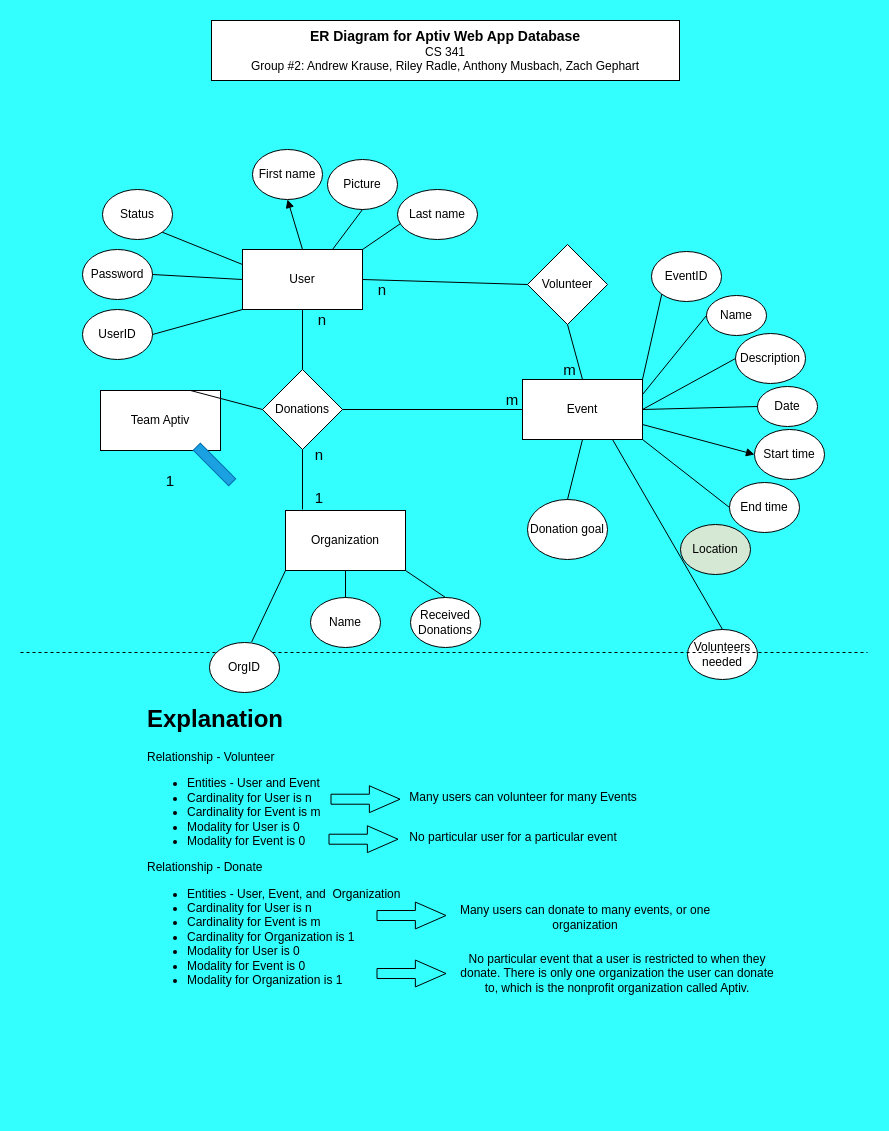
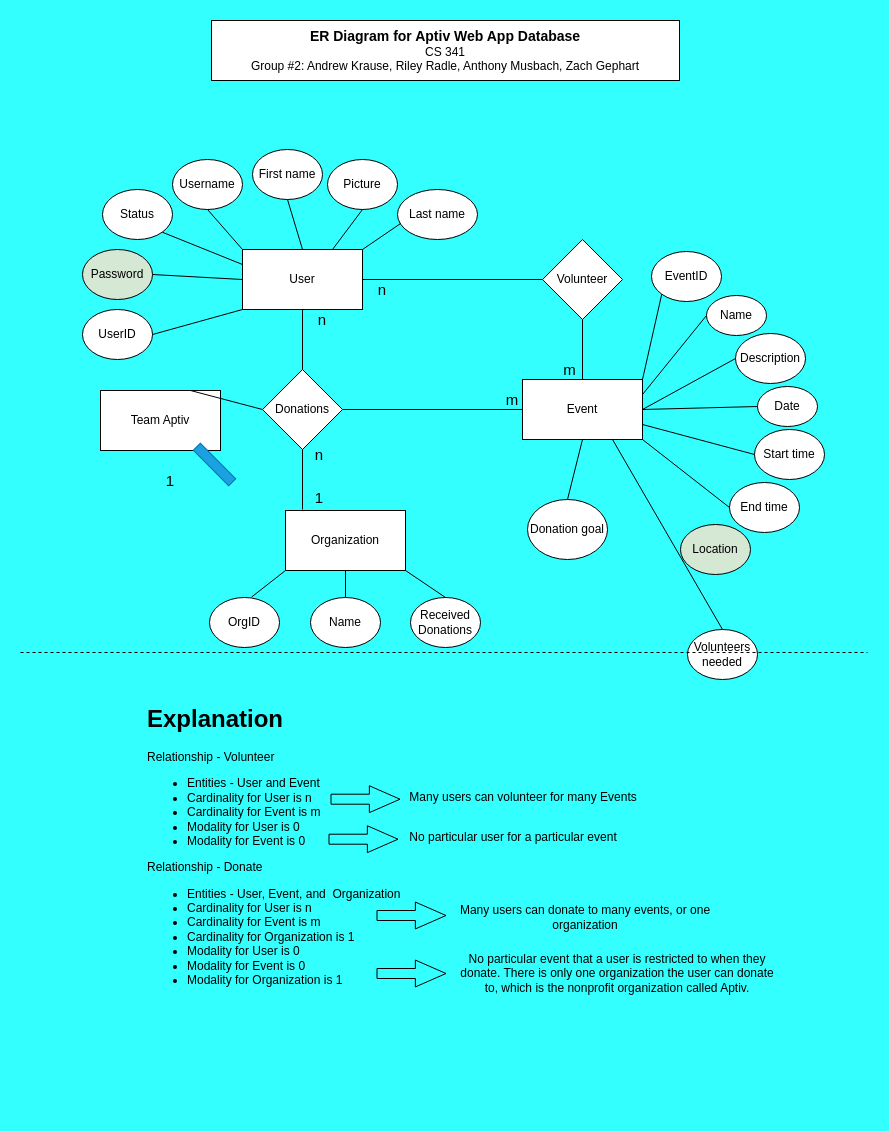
node "Username": added
edge "User" -> "First name": arrowhead block -> none
edge "Username" -- "User": added
node "Password": fillcolor #ffffff -> #d5e8d4
node "Volunteer": moved (568, 285) -> (583, 280)
edge "Event" -> "Start time": arrowhead block -> none
node "OrgID": moved (245, 668) -> (245, 623)
